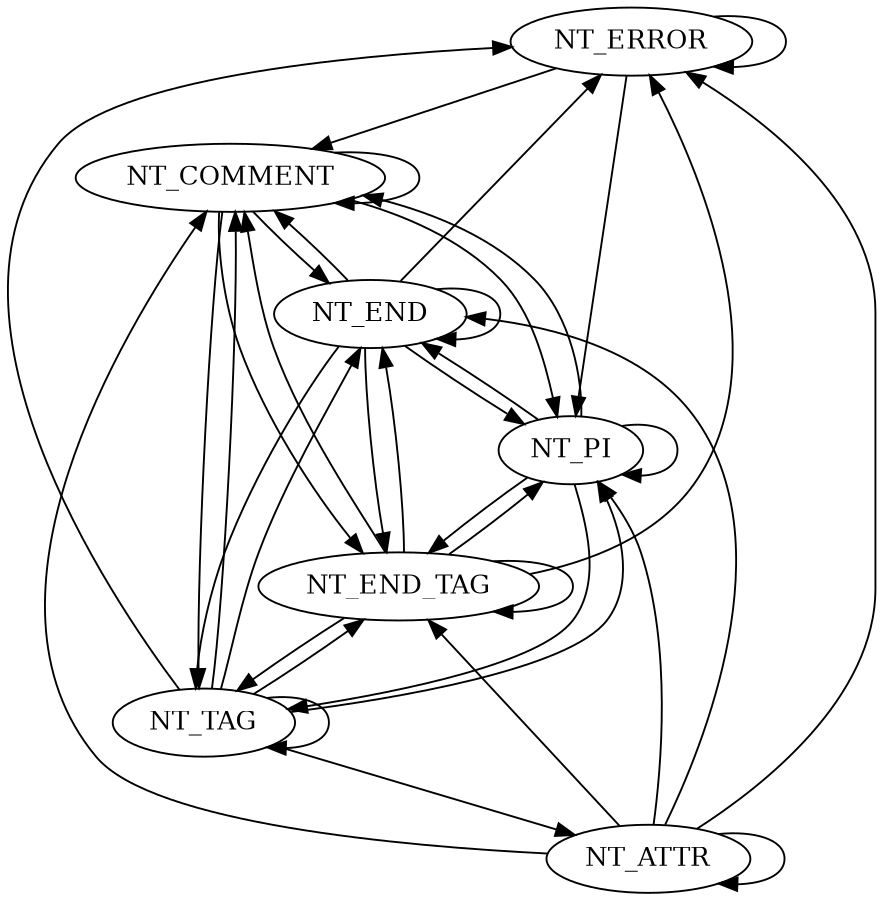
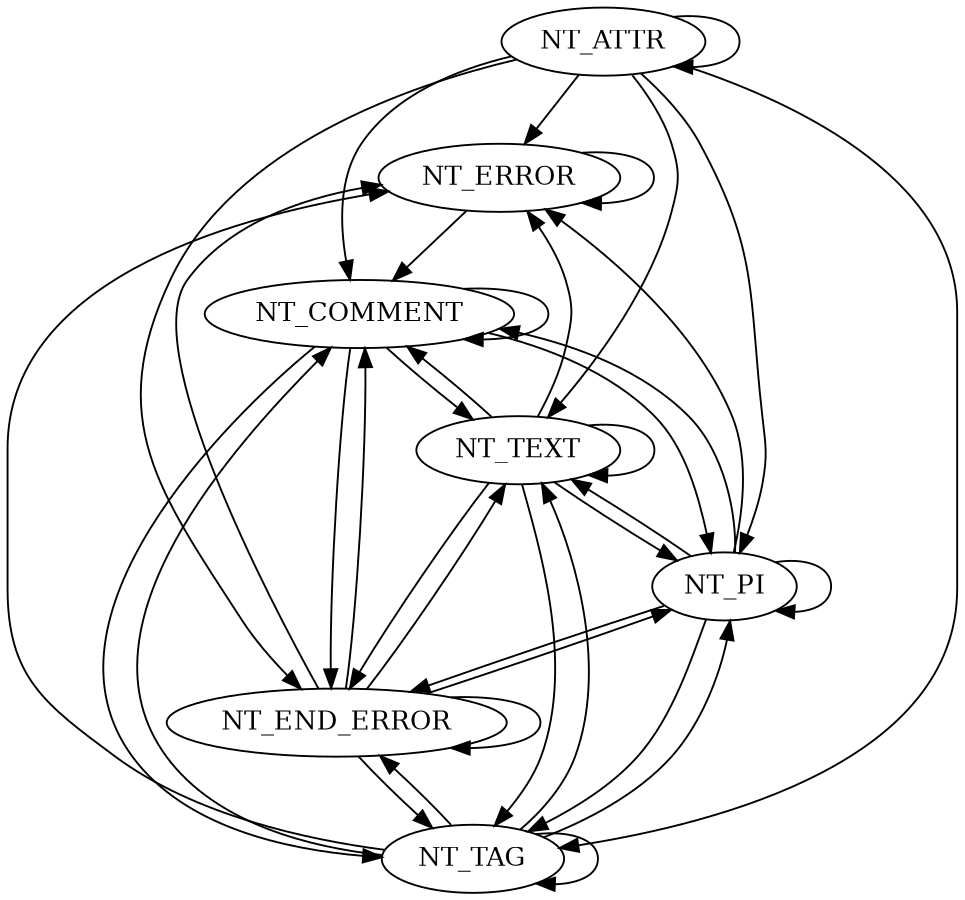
edge "NT_ERROR" -> "NT_PI": reversed
node "NT_END": label "NT_END" -> "NT_TEXT"
node "NT_END_TAG": label "NT_END_TAG" -> "NT_END_ERROR"
edge "NT_TAG" -> "NT_ATTR": reversed
